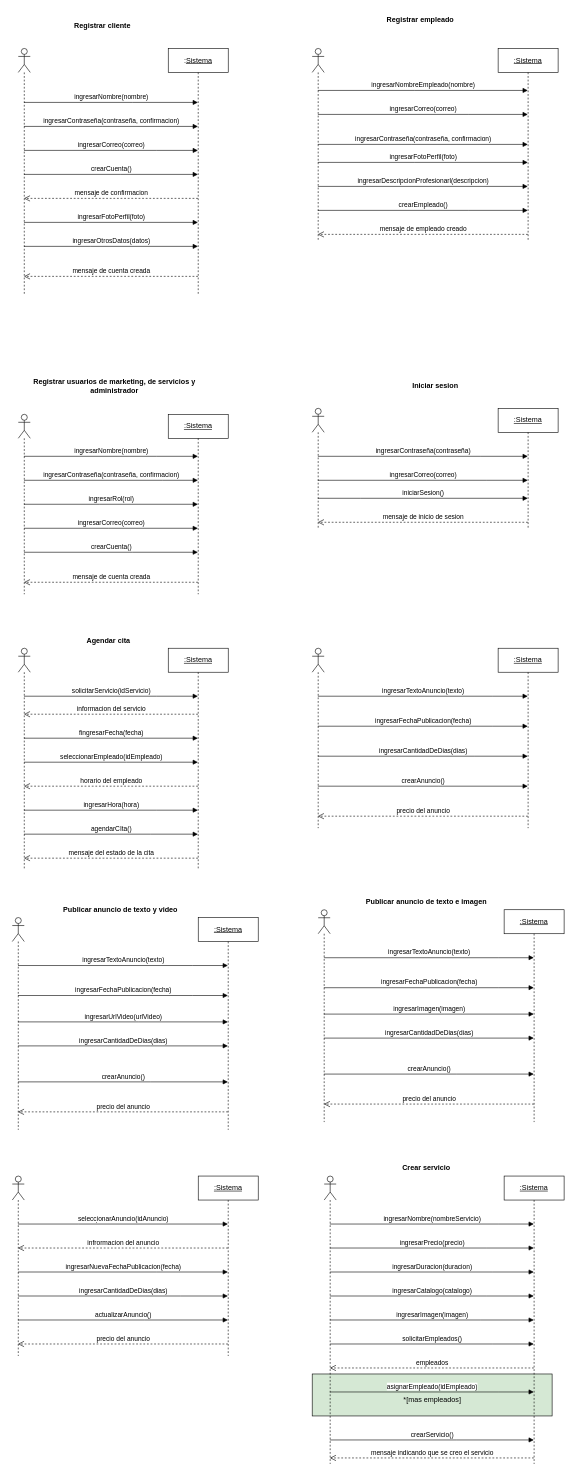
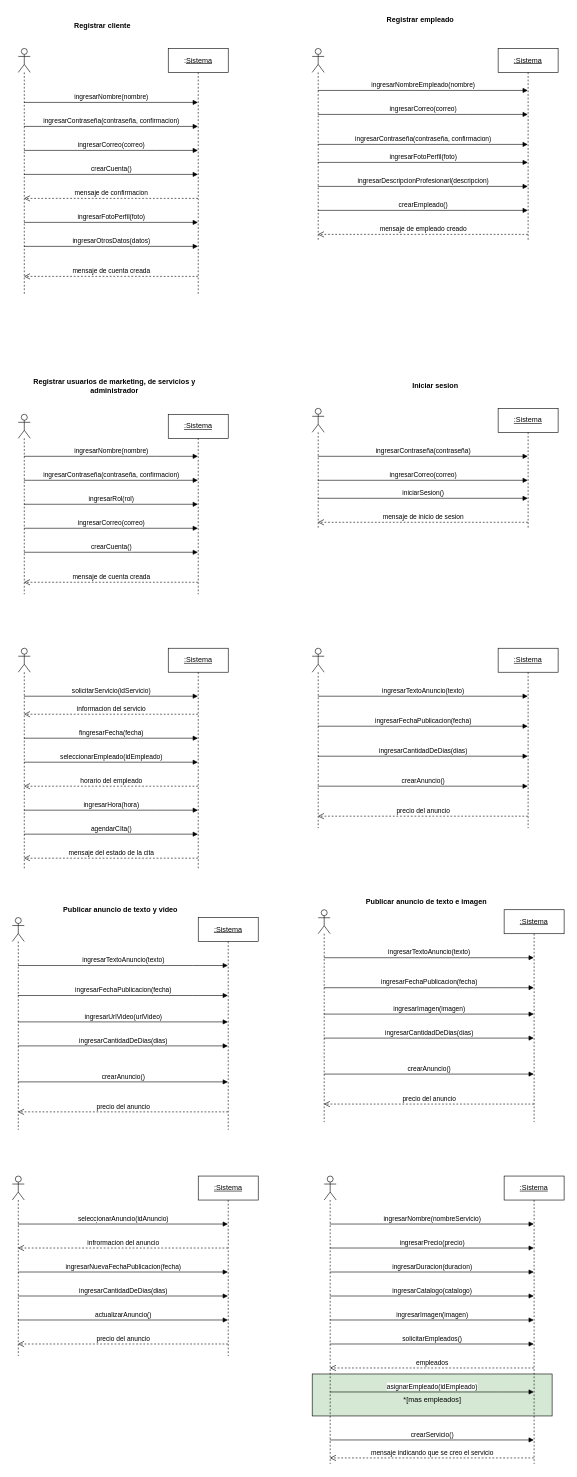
node "Agendar cita": removed
node "Crear servicio": removed
